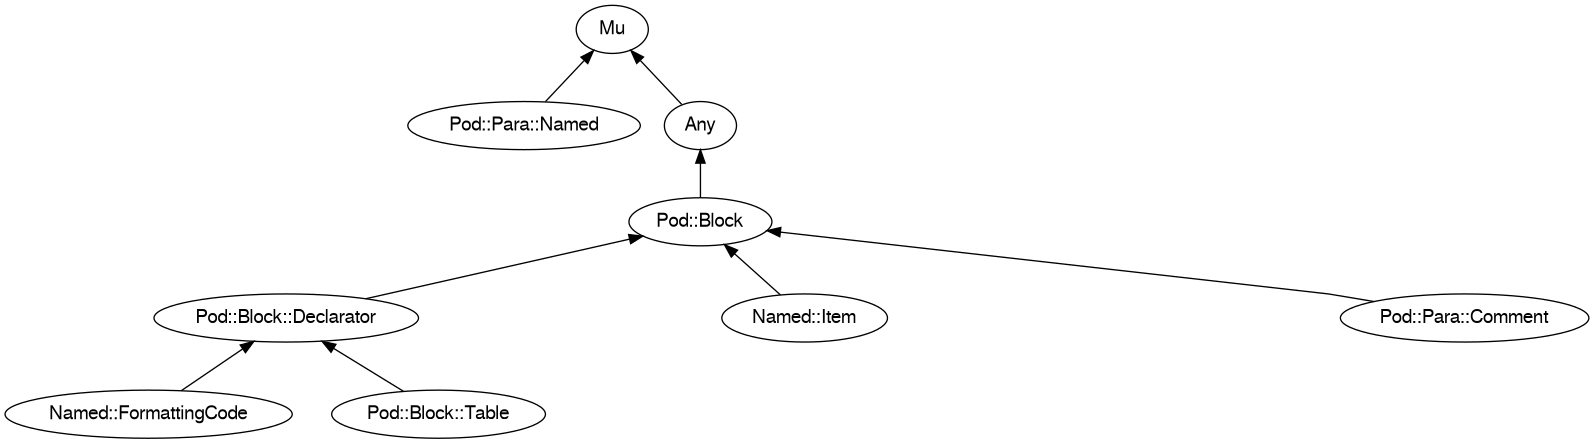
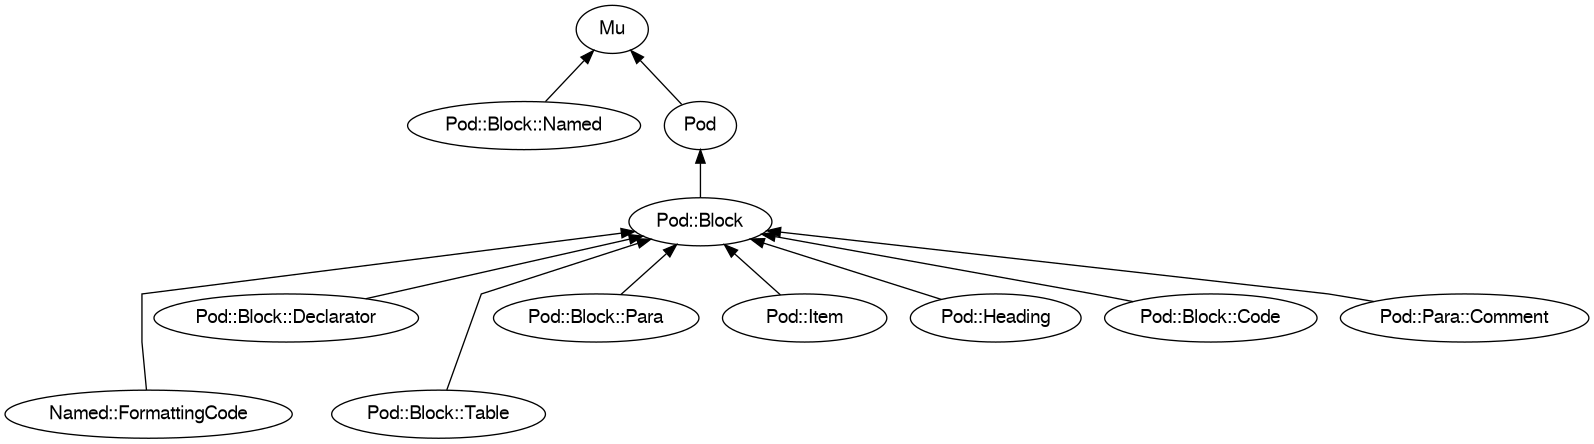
node "Pod::Para::Named": label "Pod::Para::Named" -> "Pod::Block::Named"
node "Any": label "Any" -> "Pod"
node "Pod::Block::Para": added
node "Named::Item": label "Named::Item" -> "Pod::Item"
node "Pod::Heading": added
node "Pod::Block::Code": added
edge "Named::FormattingCode" -> "Pod::Block::Declarator": now "Named::FormattingCode" -> "Pod::Block"
edge "Pod::Block::Table" -> "Pod::Block::Declarator": now "Pod::Block::Table" -> "Pod::Block"
